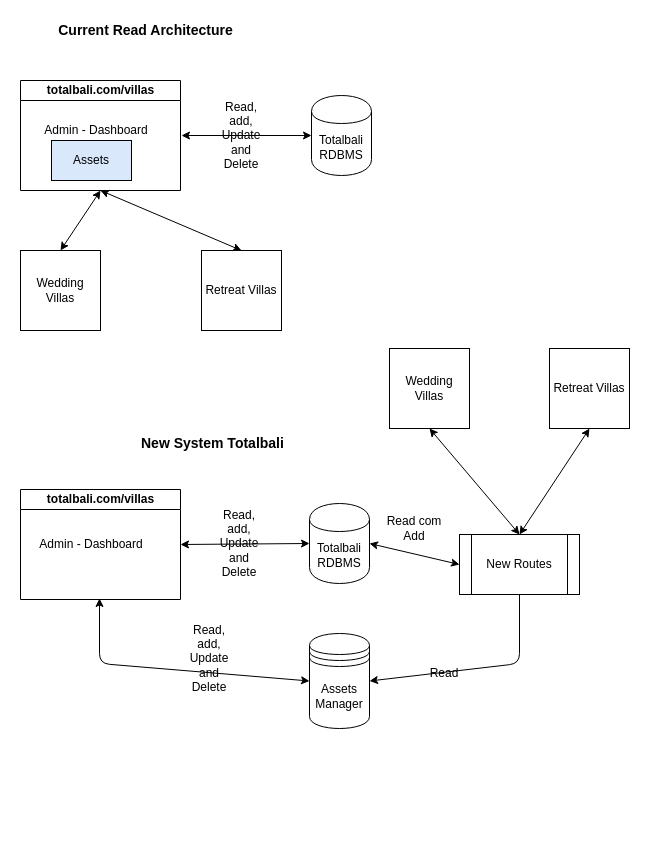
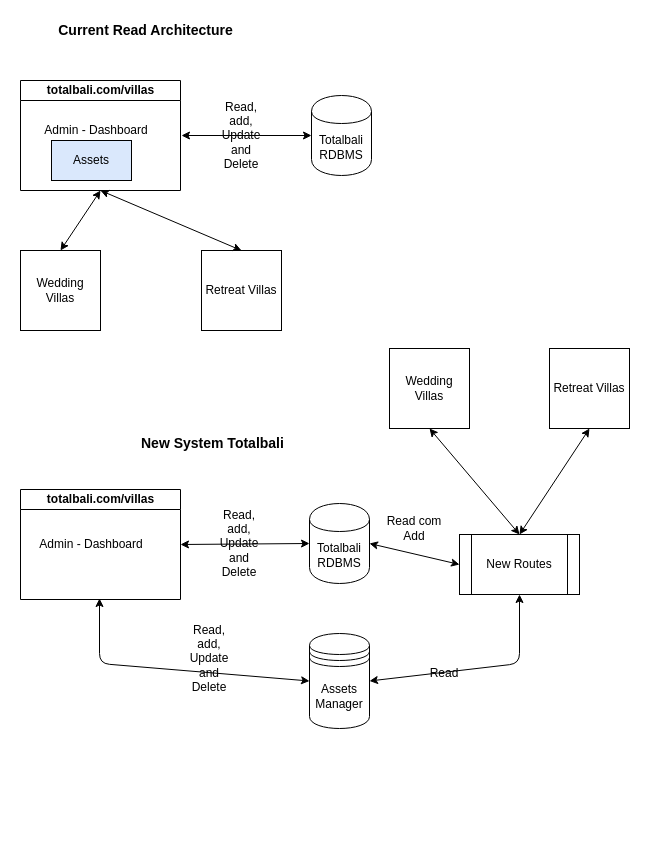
edge "New Routes" -> "Assets Manager": arrowhead none -> classic
